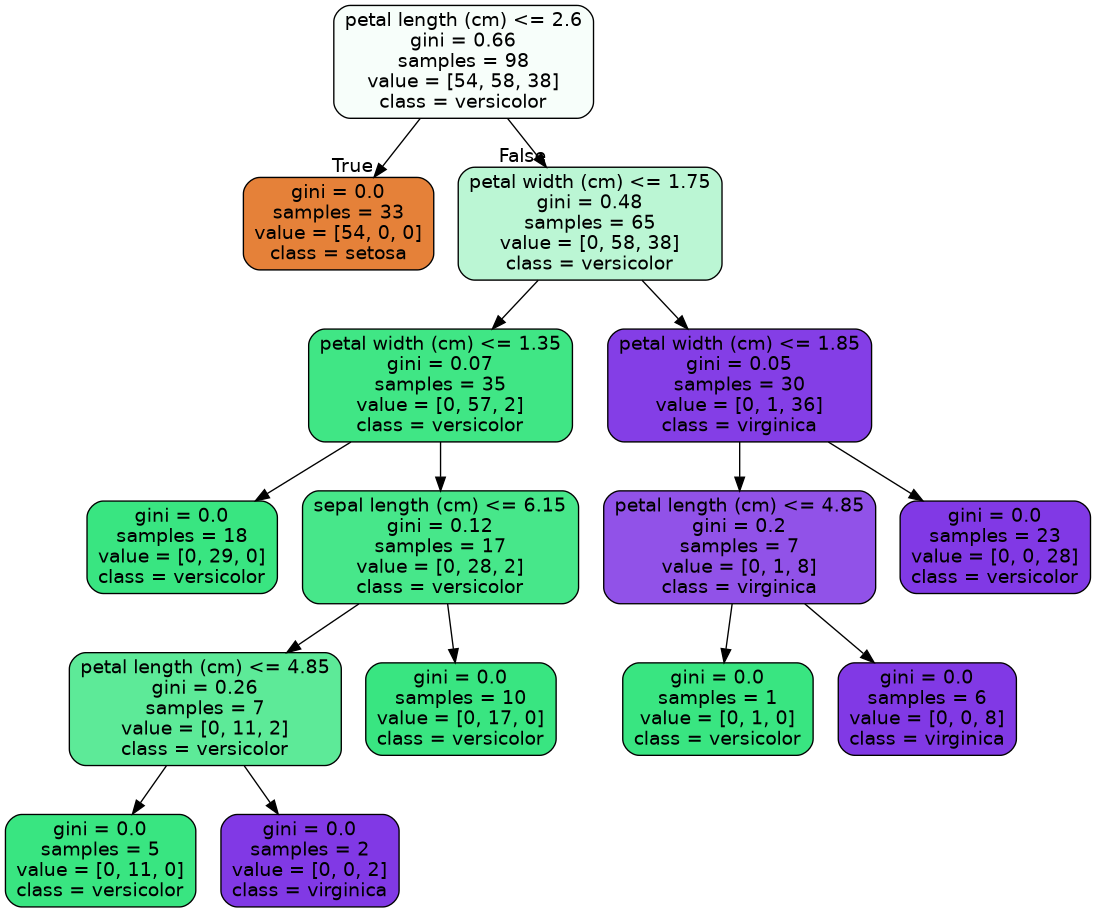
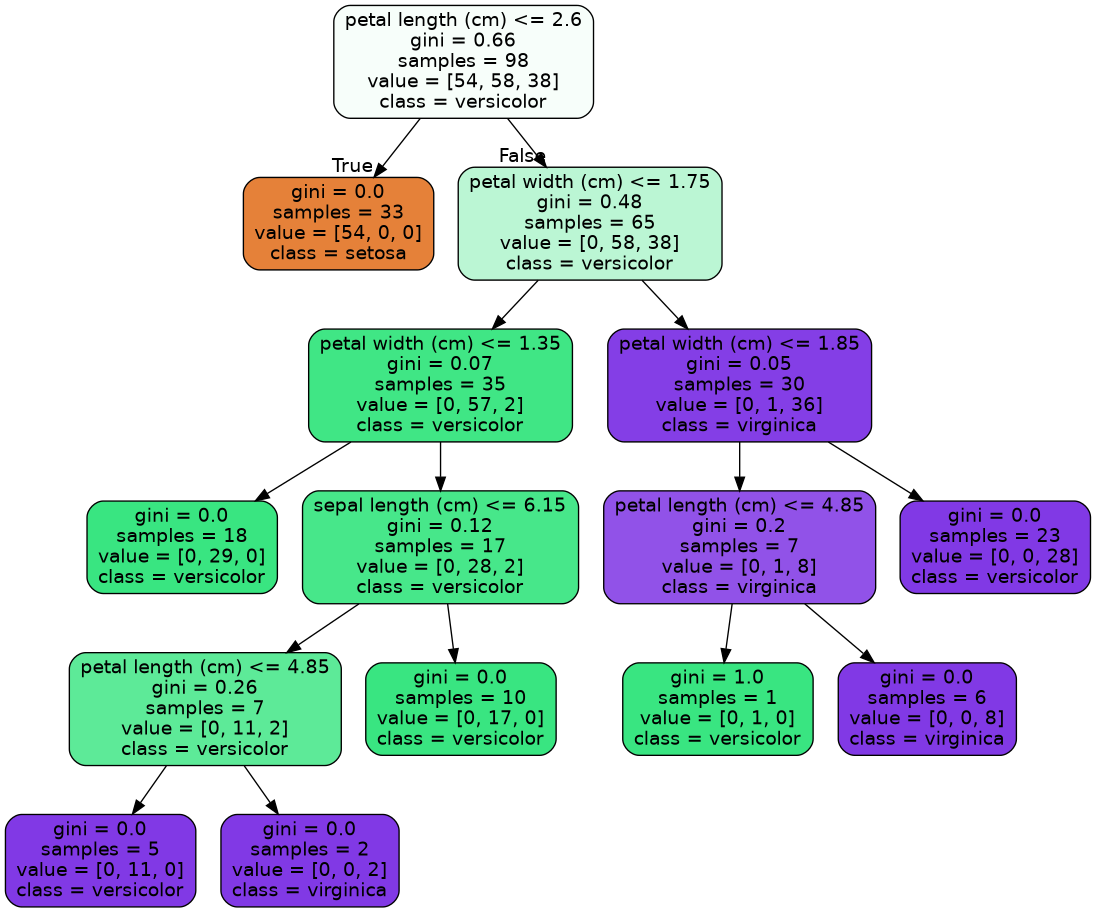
node "gini = 0.0 samples = 1 value = [0, 1, 0] class = versicolor": label "gini = 0.0 samples = 1 value = [0, 1, 0] class = versicolor" -> "gini = 1.0 samples = 1 value = [0, 1, 0] class = versicolor"
node "gini = 0.0 samples = 5 value = [0, 11, 0] class = versicolor": fillcolor #39e581 -> #8139e5
